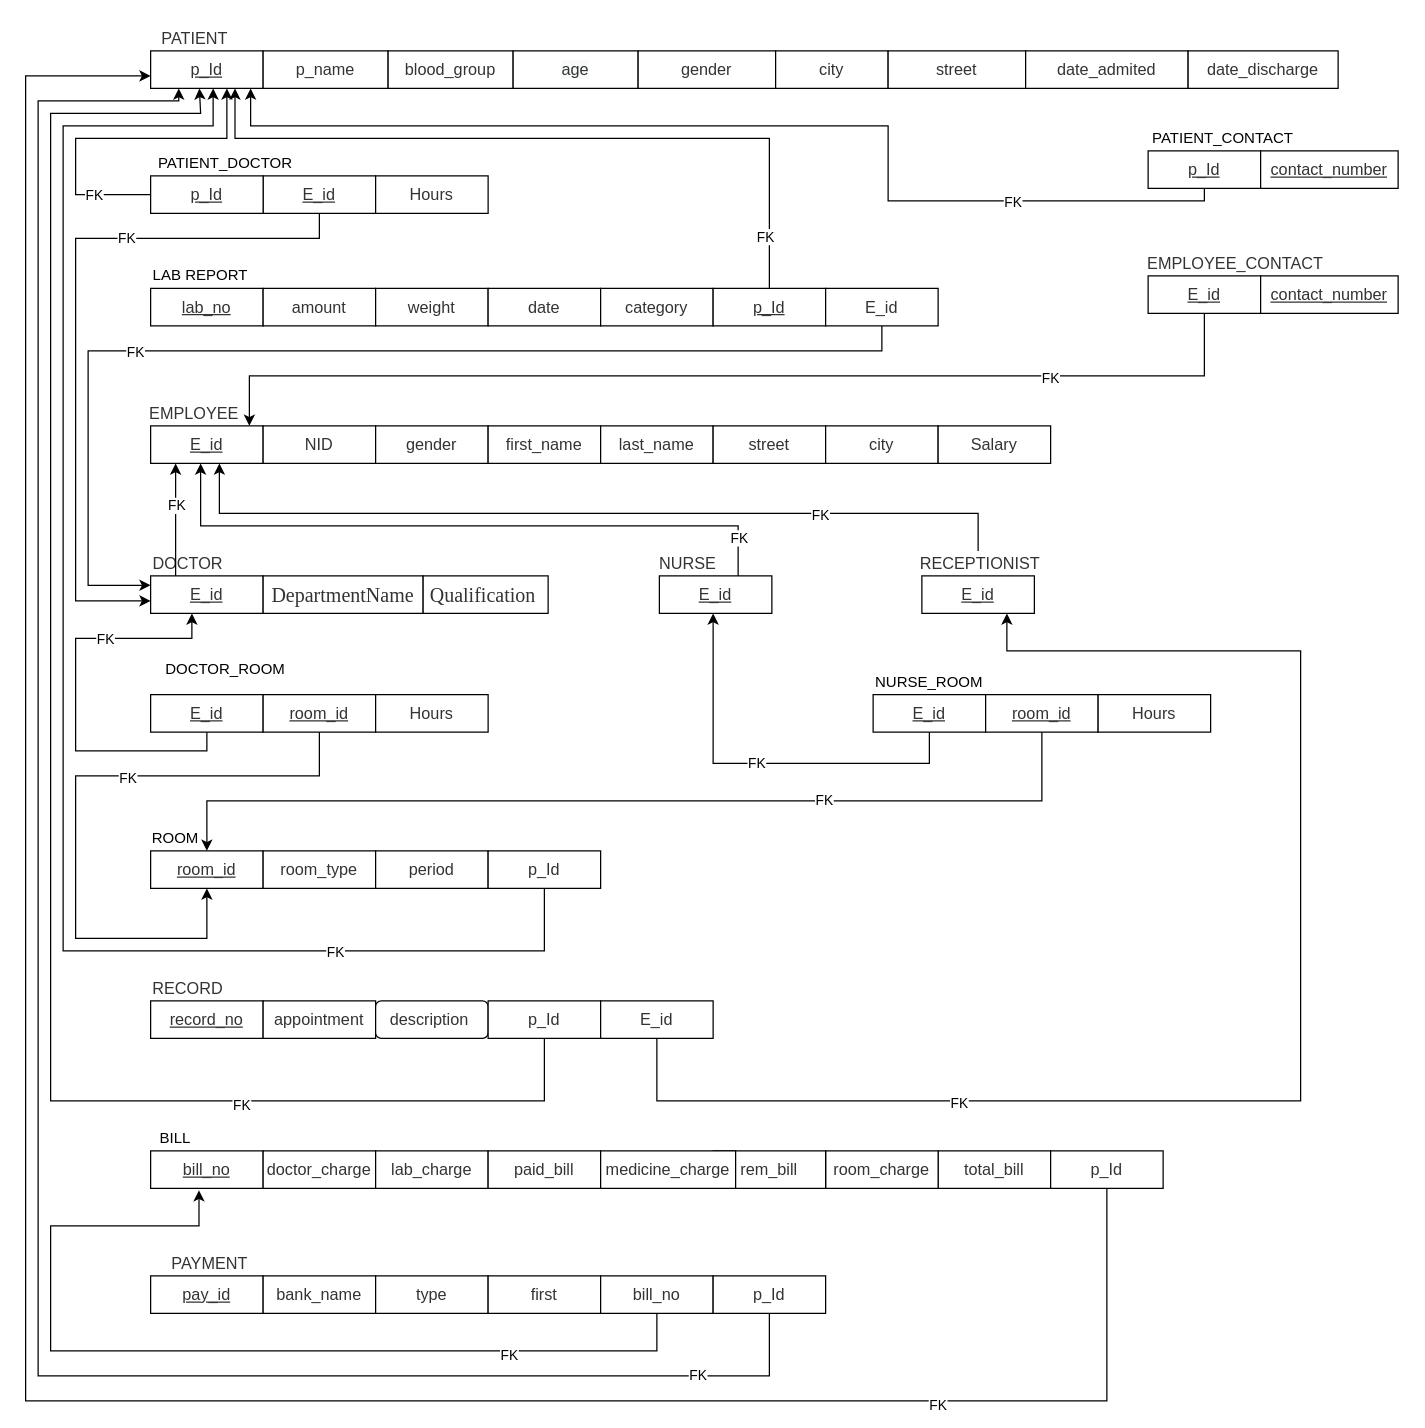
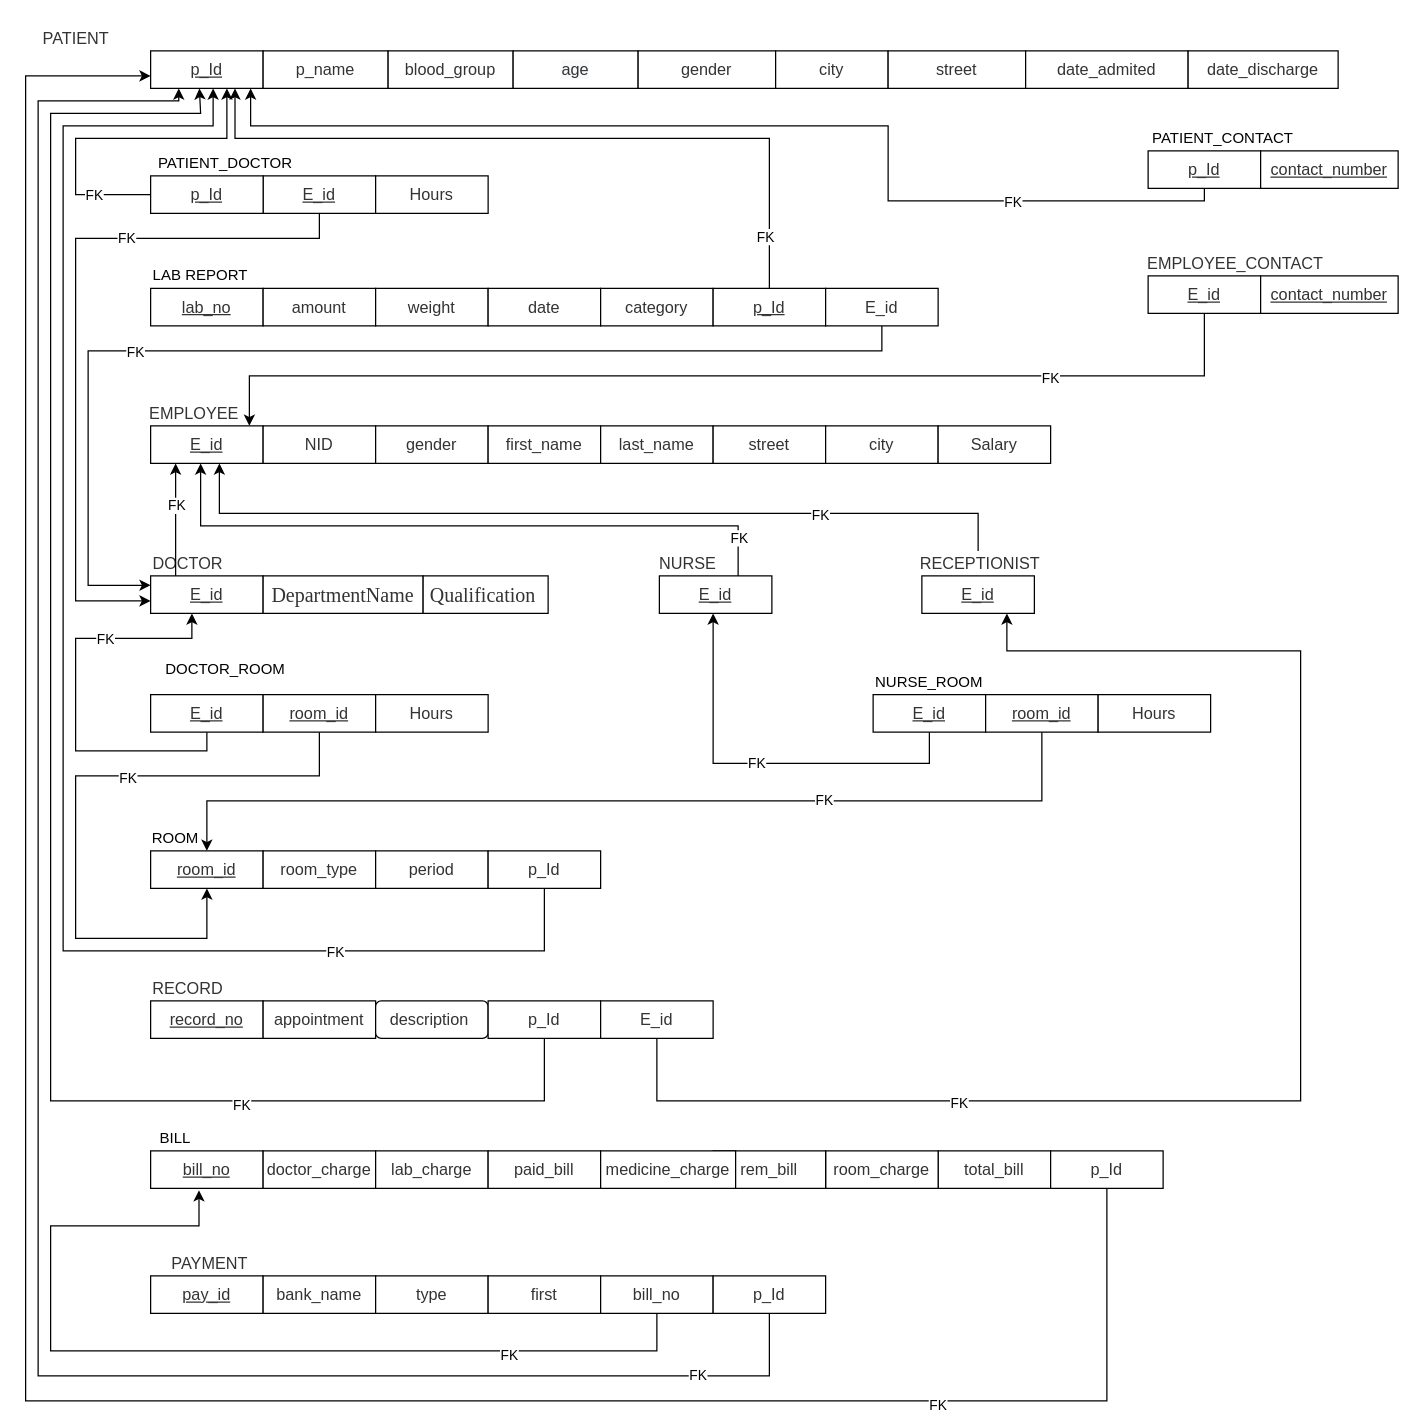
node "PATIENT": moved (194, 38) -> (76, 38)
